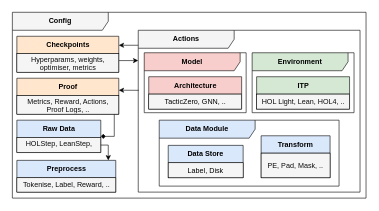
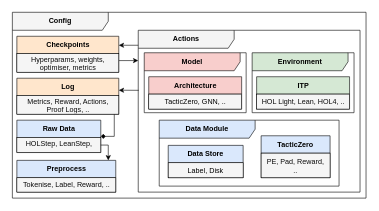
node "Proof": label "Proof" -> "Log"
node "Transform": label "Transform" -> "TacticZero"
node "PE, Pad, Mask, ..": label "PE, Pad, Mask, .." -> "PE, Pad, Reward, .."
